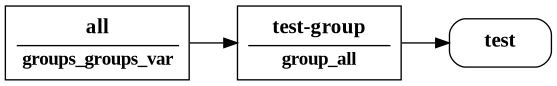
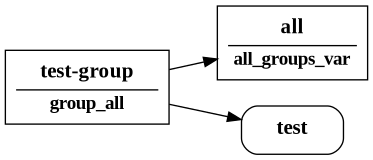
edge "all" -> "test-group": reversed
node "all": text "groups_groups_var" -> "all_groups_var"
